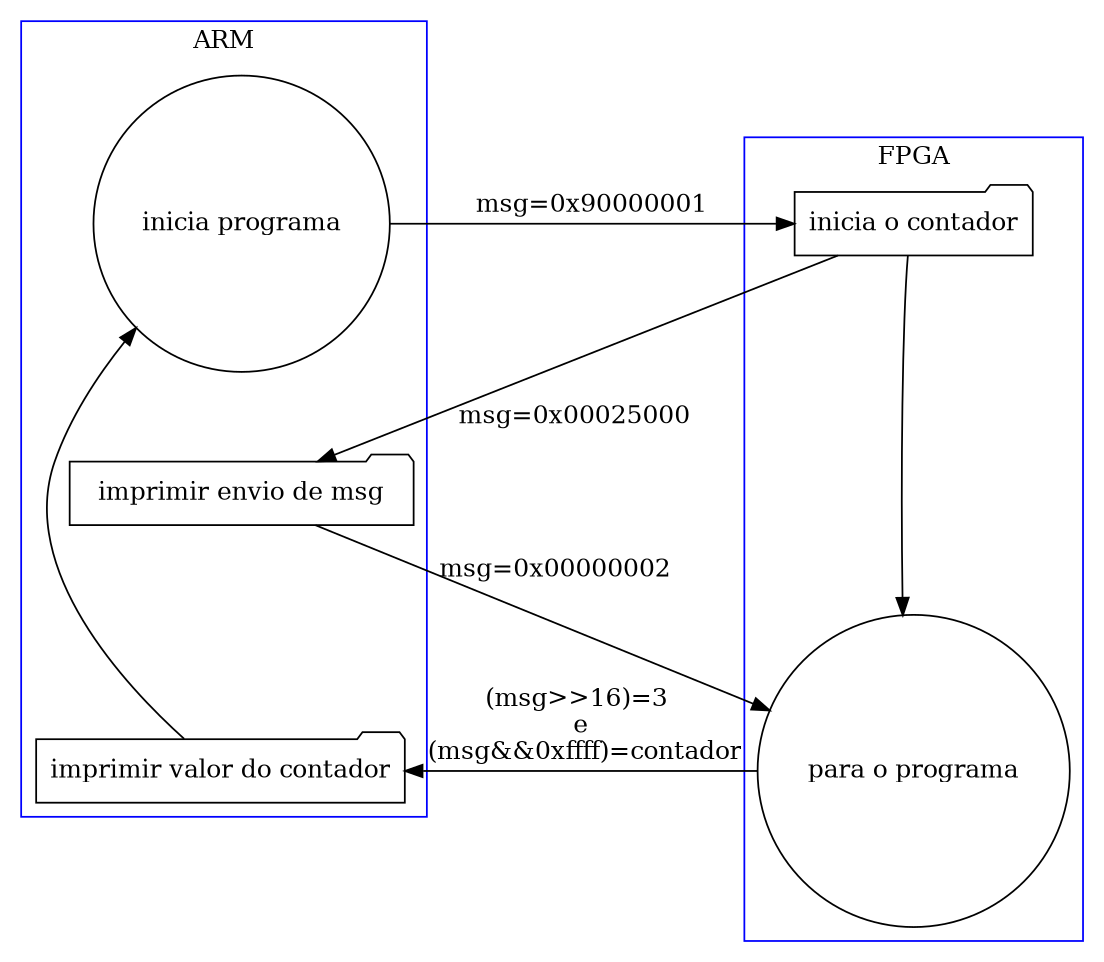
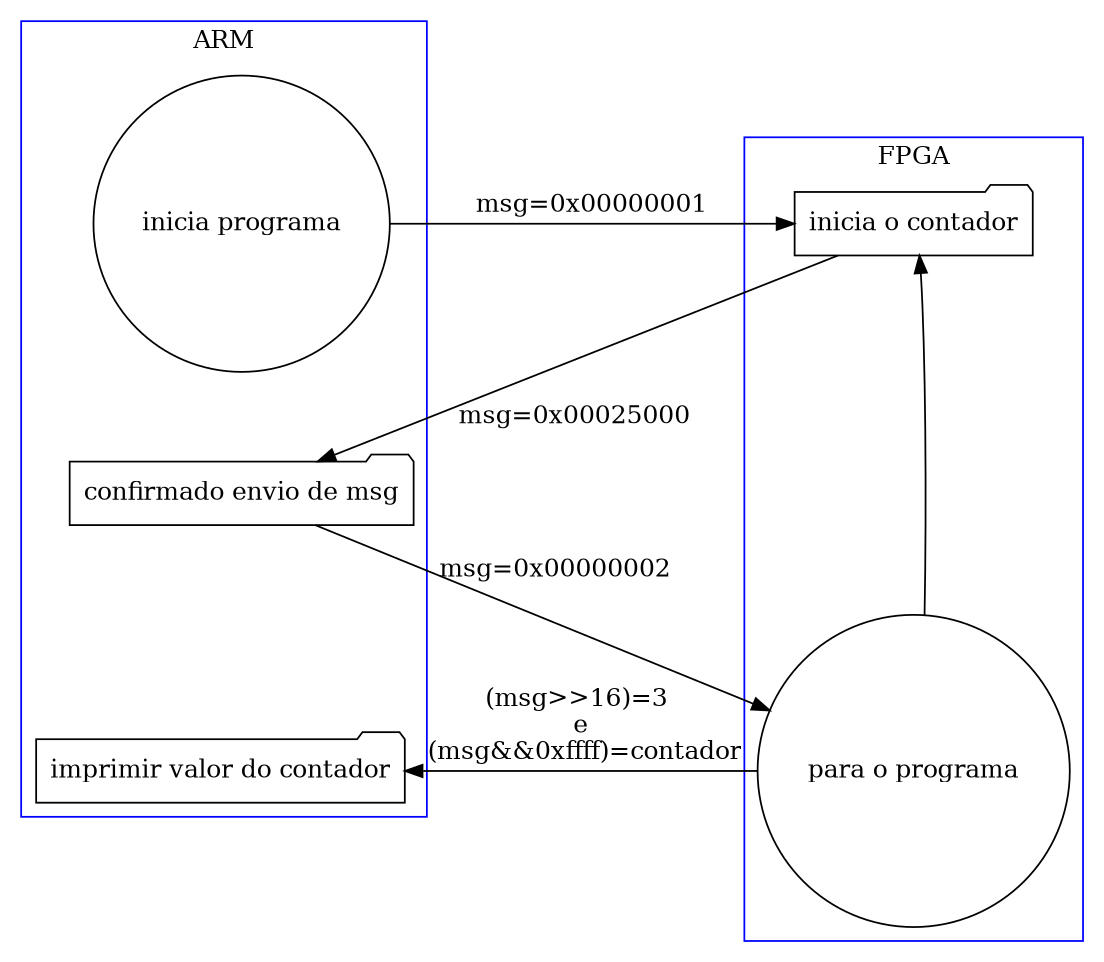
edge "inicia programa" -> "inicia o contador": label "msg=0x90000001" -> "msg=0x00000001"
edge "inicia o contador" -> "para o programa": reversed
node "imprimir envio de msg": label "imprimir envio de msg" -> "confirmado envio de msg"
edge "imprimir valor do contador" -> "inicia programa": removed
